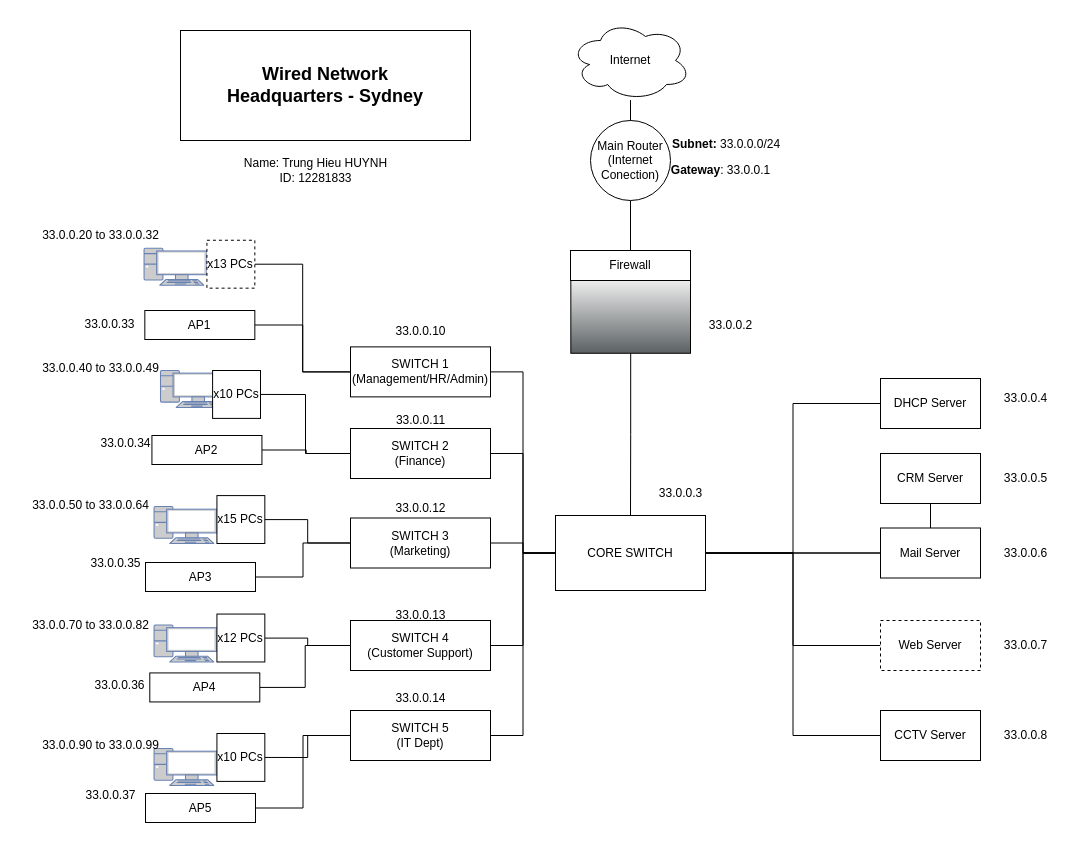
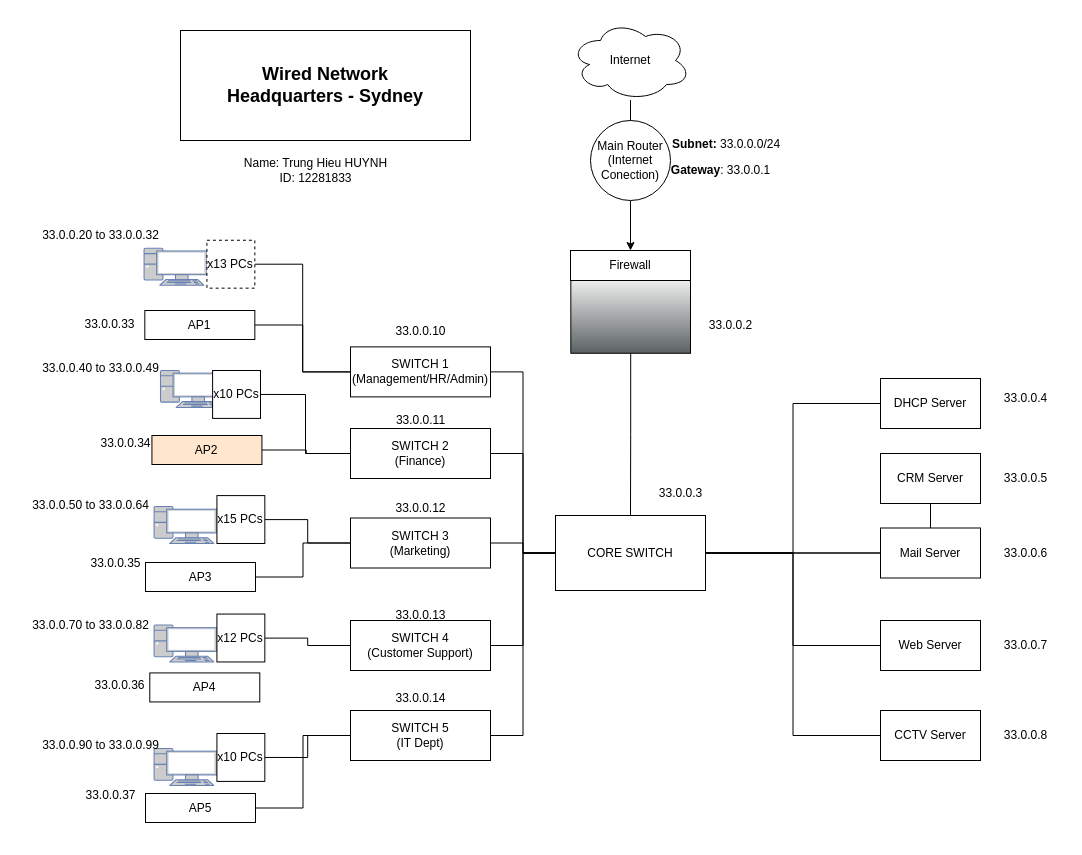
edge "Main Router (Internet Conection)" -- "Firewall": arrowhead none -> classic
node "AP2": fillcolor #ffffff -> #ffe6cc
node "Web Server": style dashed -> solid
edge "SWITCH 4 (Customer Support)" -- "AP4": removed
